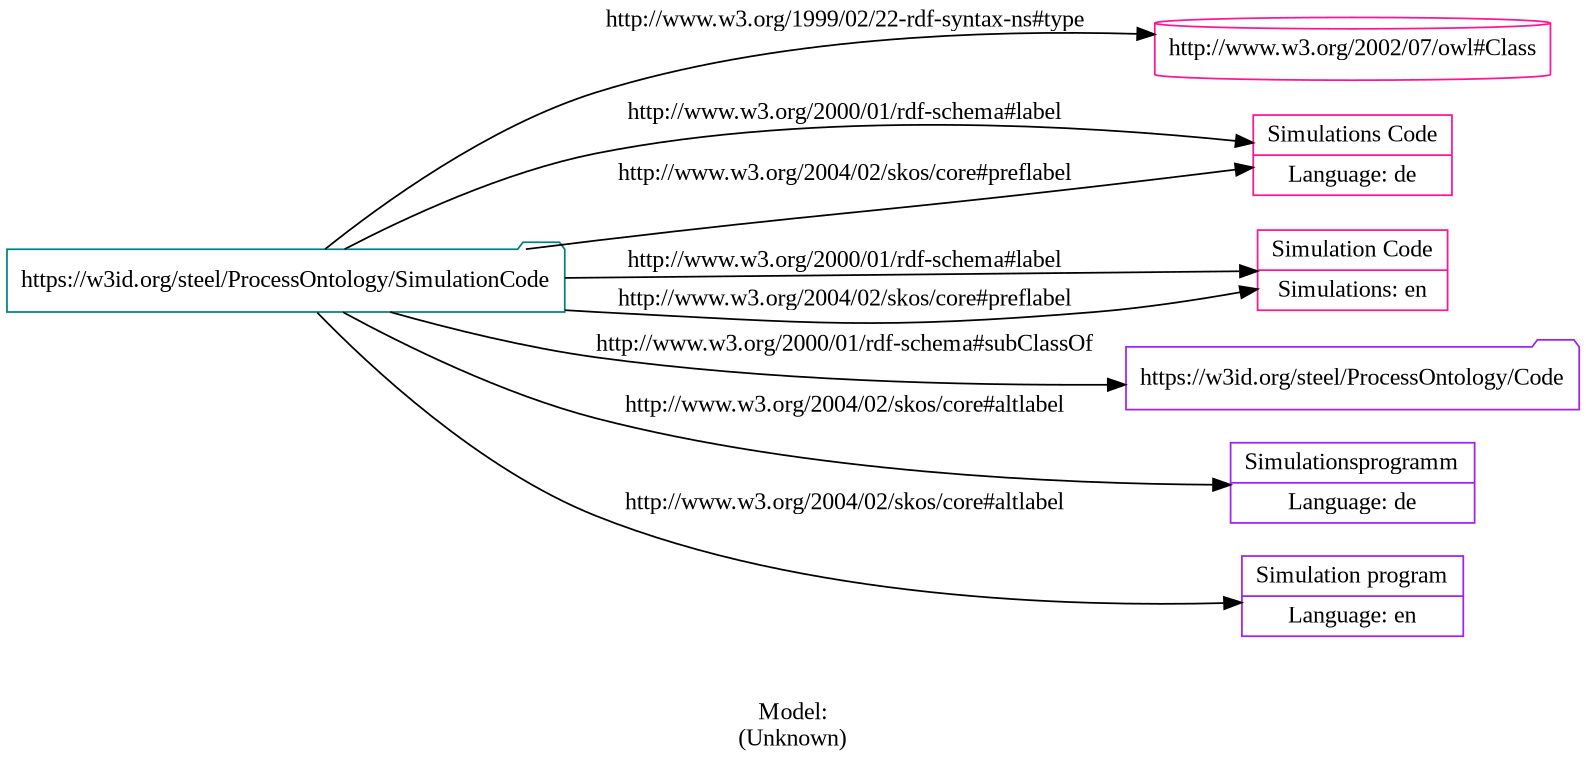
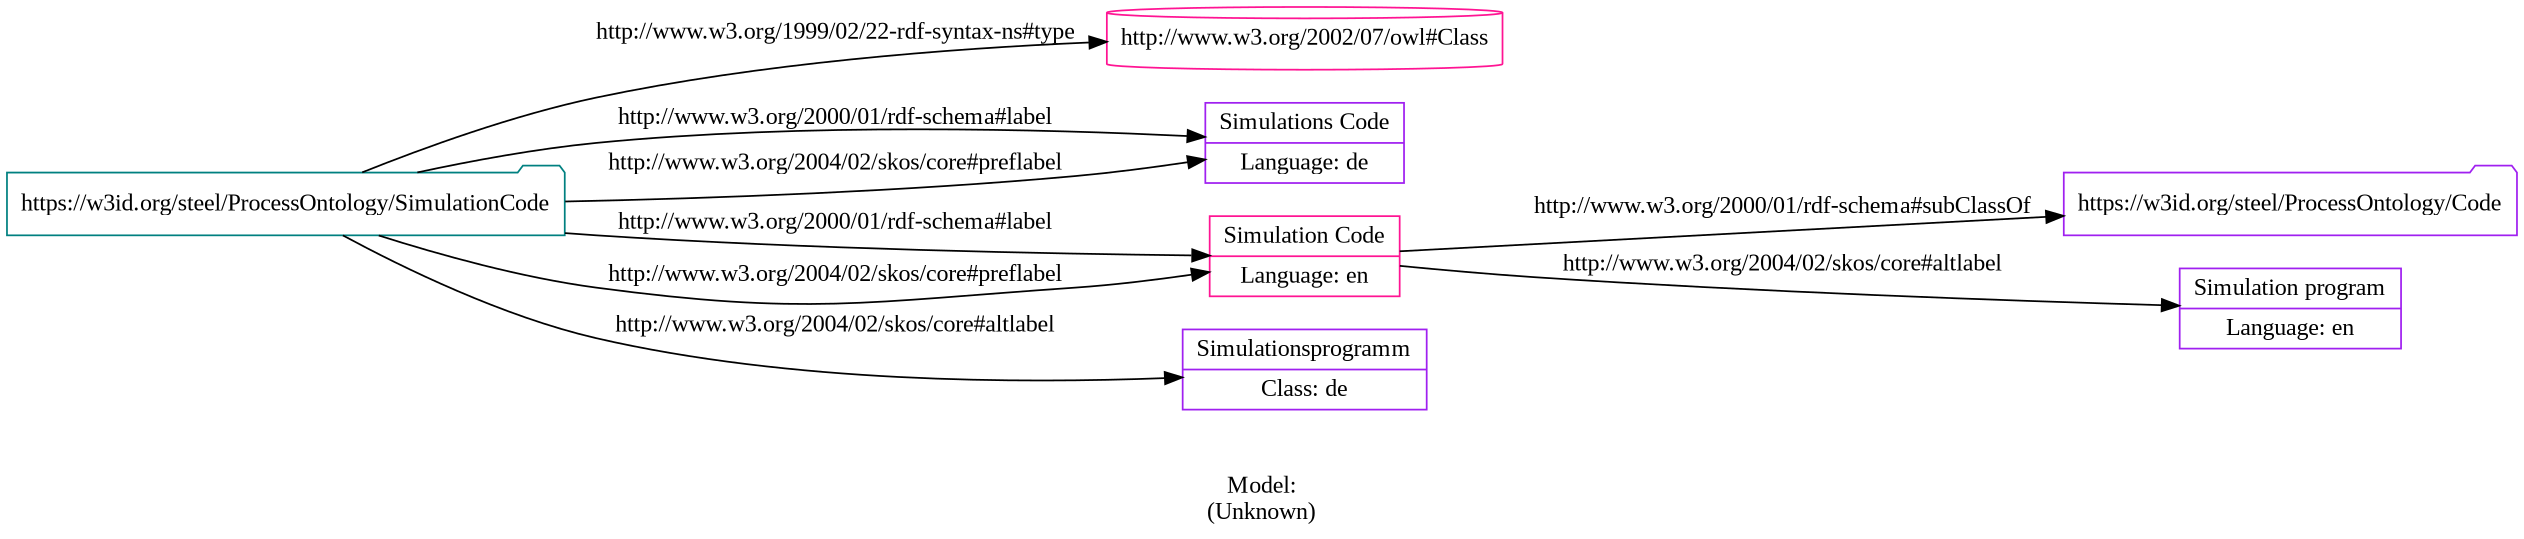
node "Simulations Code": color deeppink -> purple
node "Simulation Code": text "Simulations: en" -> "Language: en"
edge "https://w3id.org/steel/ProcessOntology/SimulationCode" -> "https://w3id.org/steel/ProcessOntology/Code": now "Simulation Code" -> "https://w3id.org/steel/ProcessOntology/Code"
node "Simulationsprogramm": text "Language: de" -> "Class: de"
edge "https://w3id.org/steel/ProcessOntology/SimulationCode" -> "Simulation program": now "Simulation Code" -> "Simulation program"
